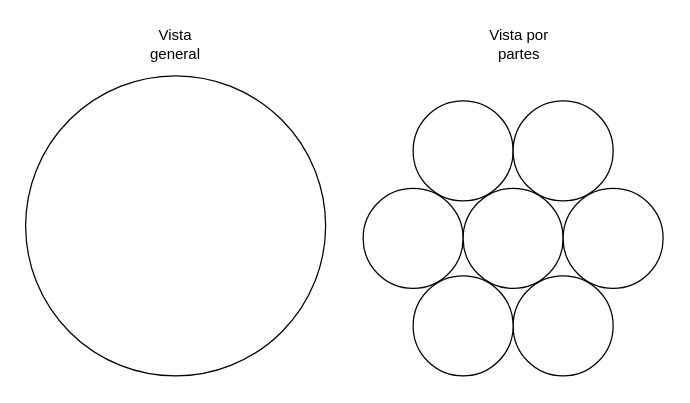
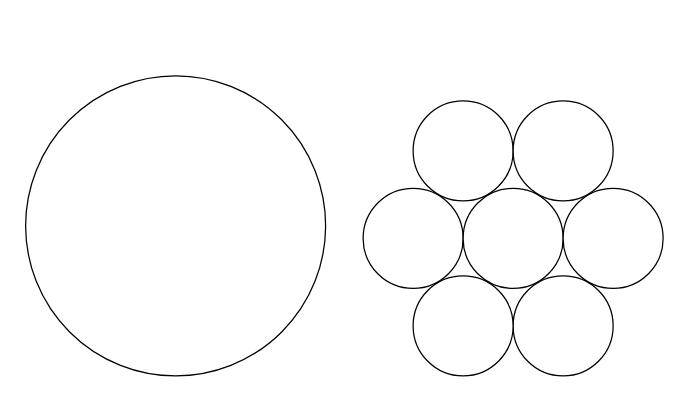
node "Vista general": removed
node "Vista por partes": removed
